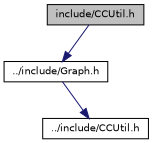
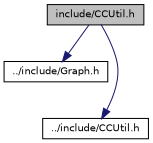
edge "../include/Graph.h" -> "../include/CCUtil.h": now "include/CCUtil.h" -> "../include/CCUtil.h"
